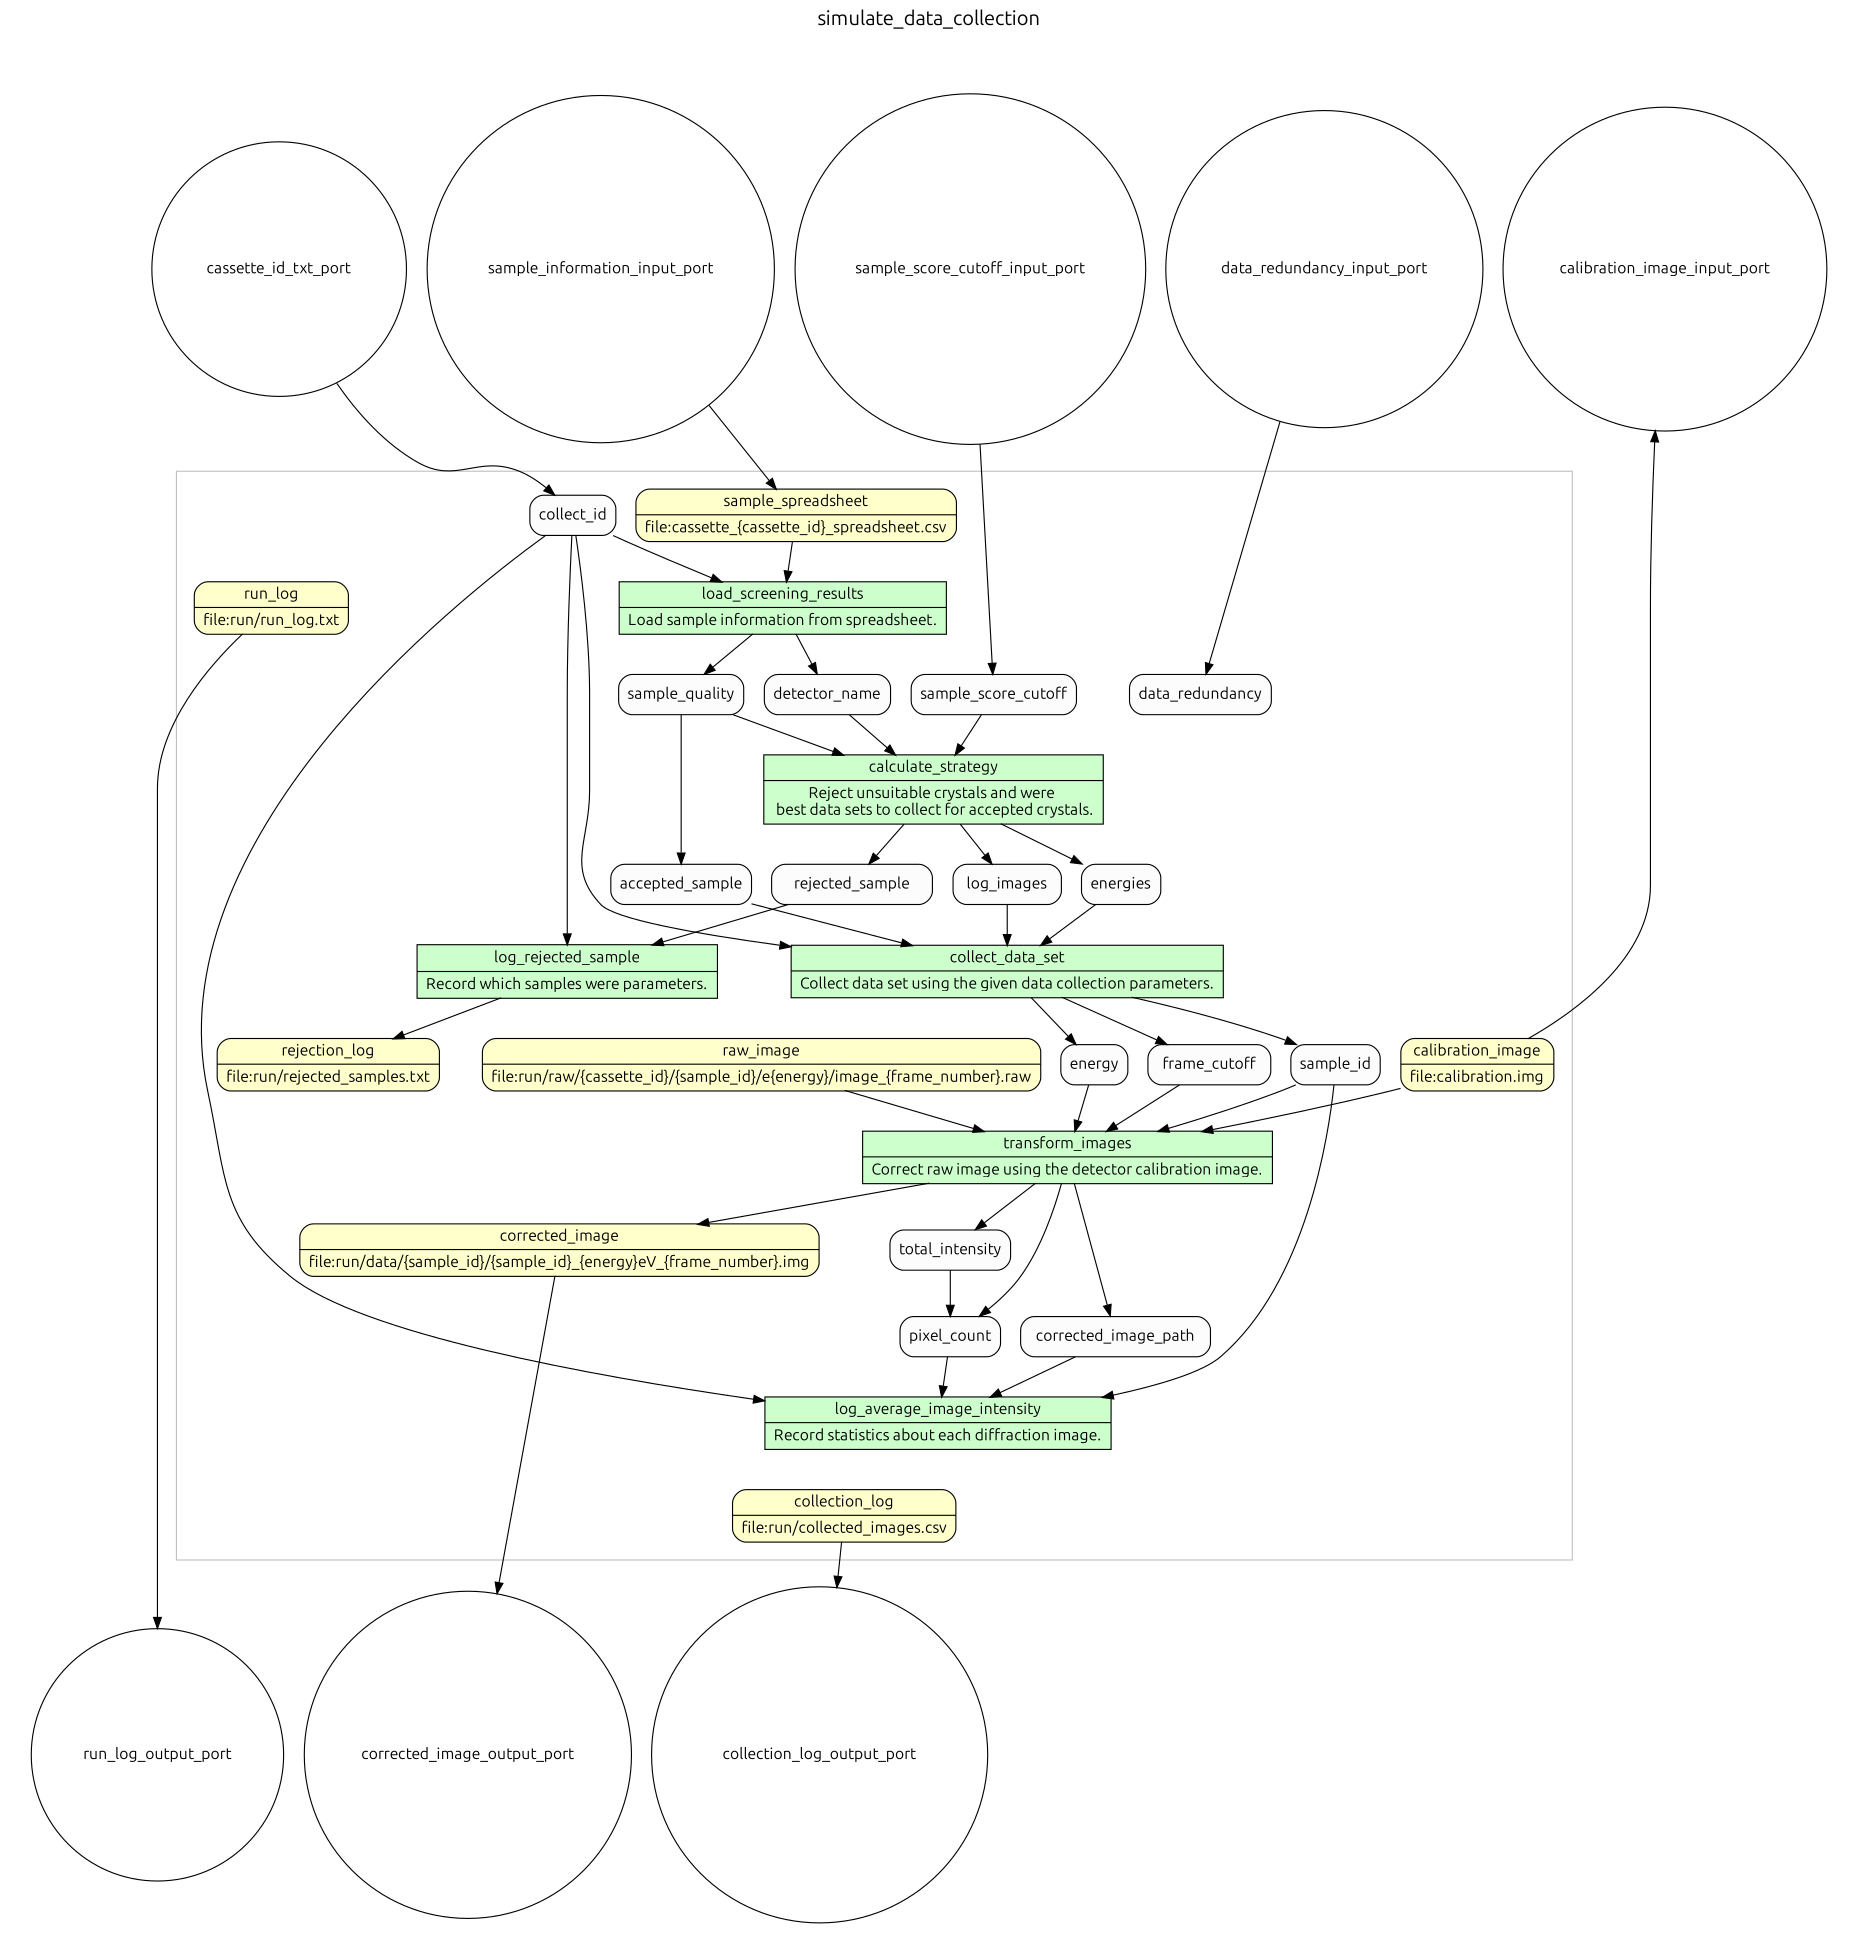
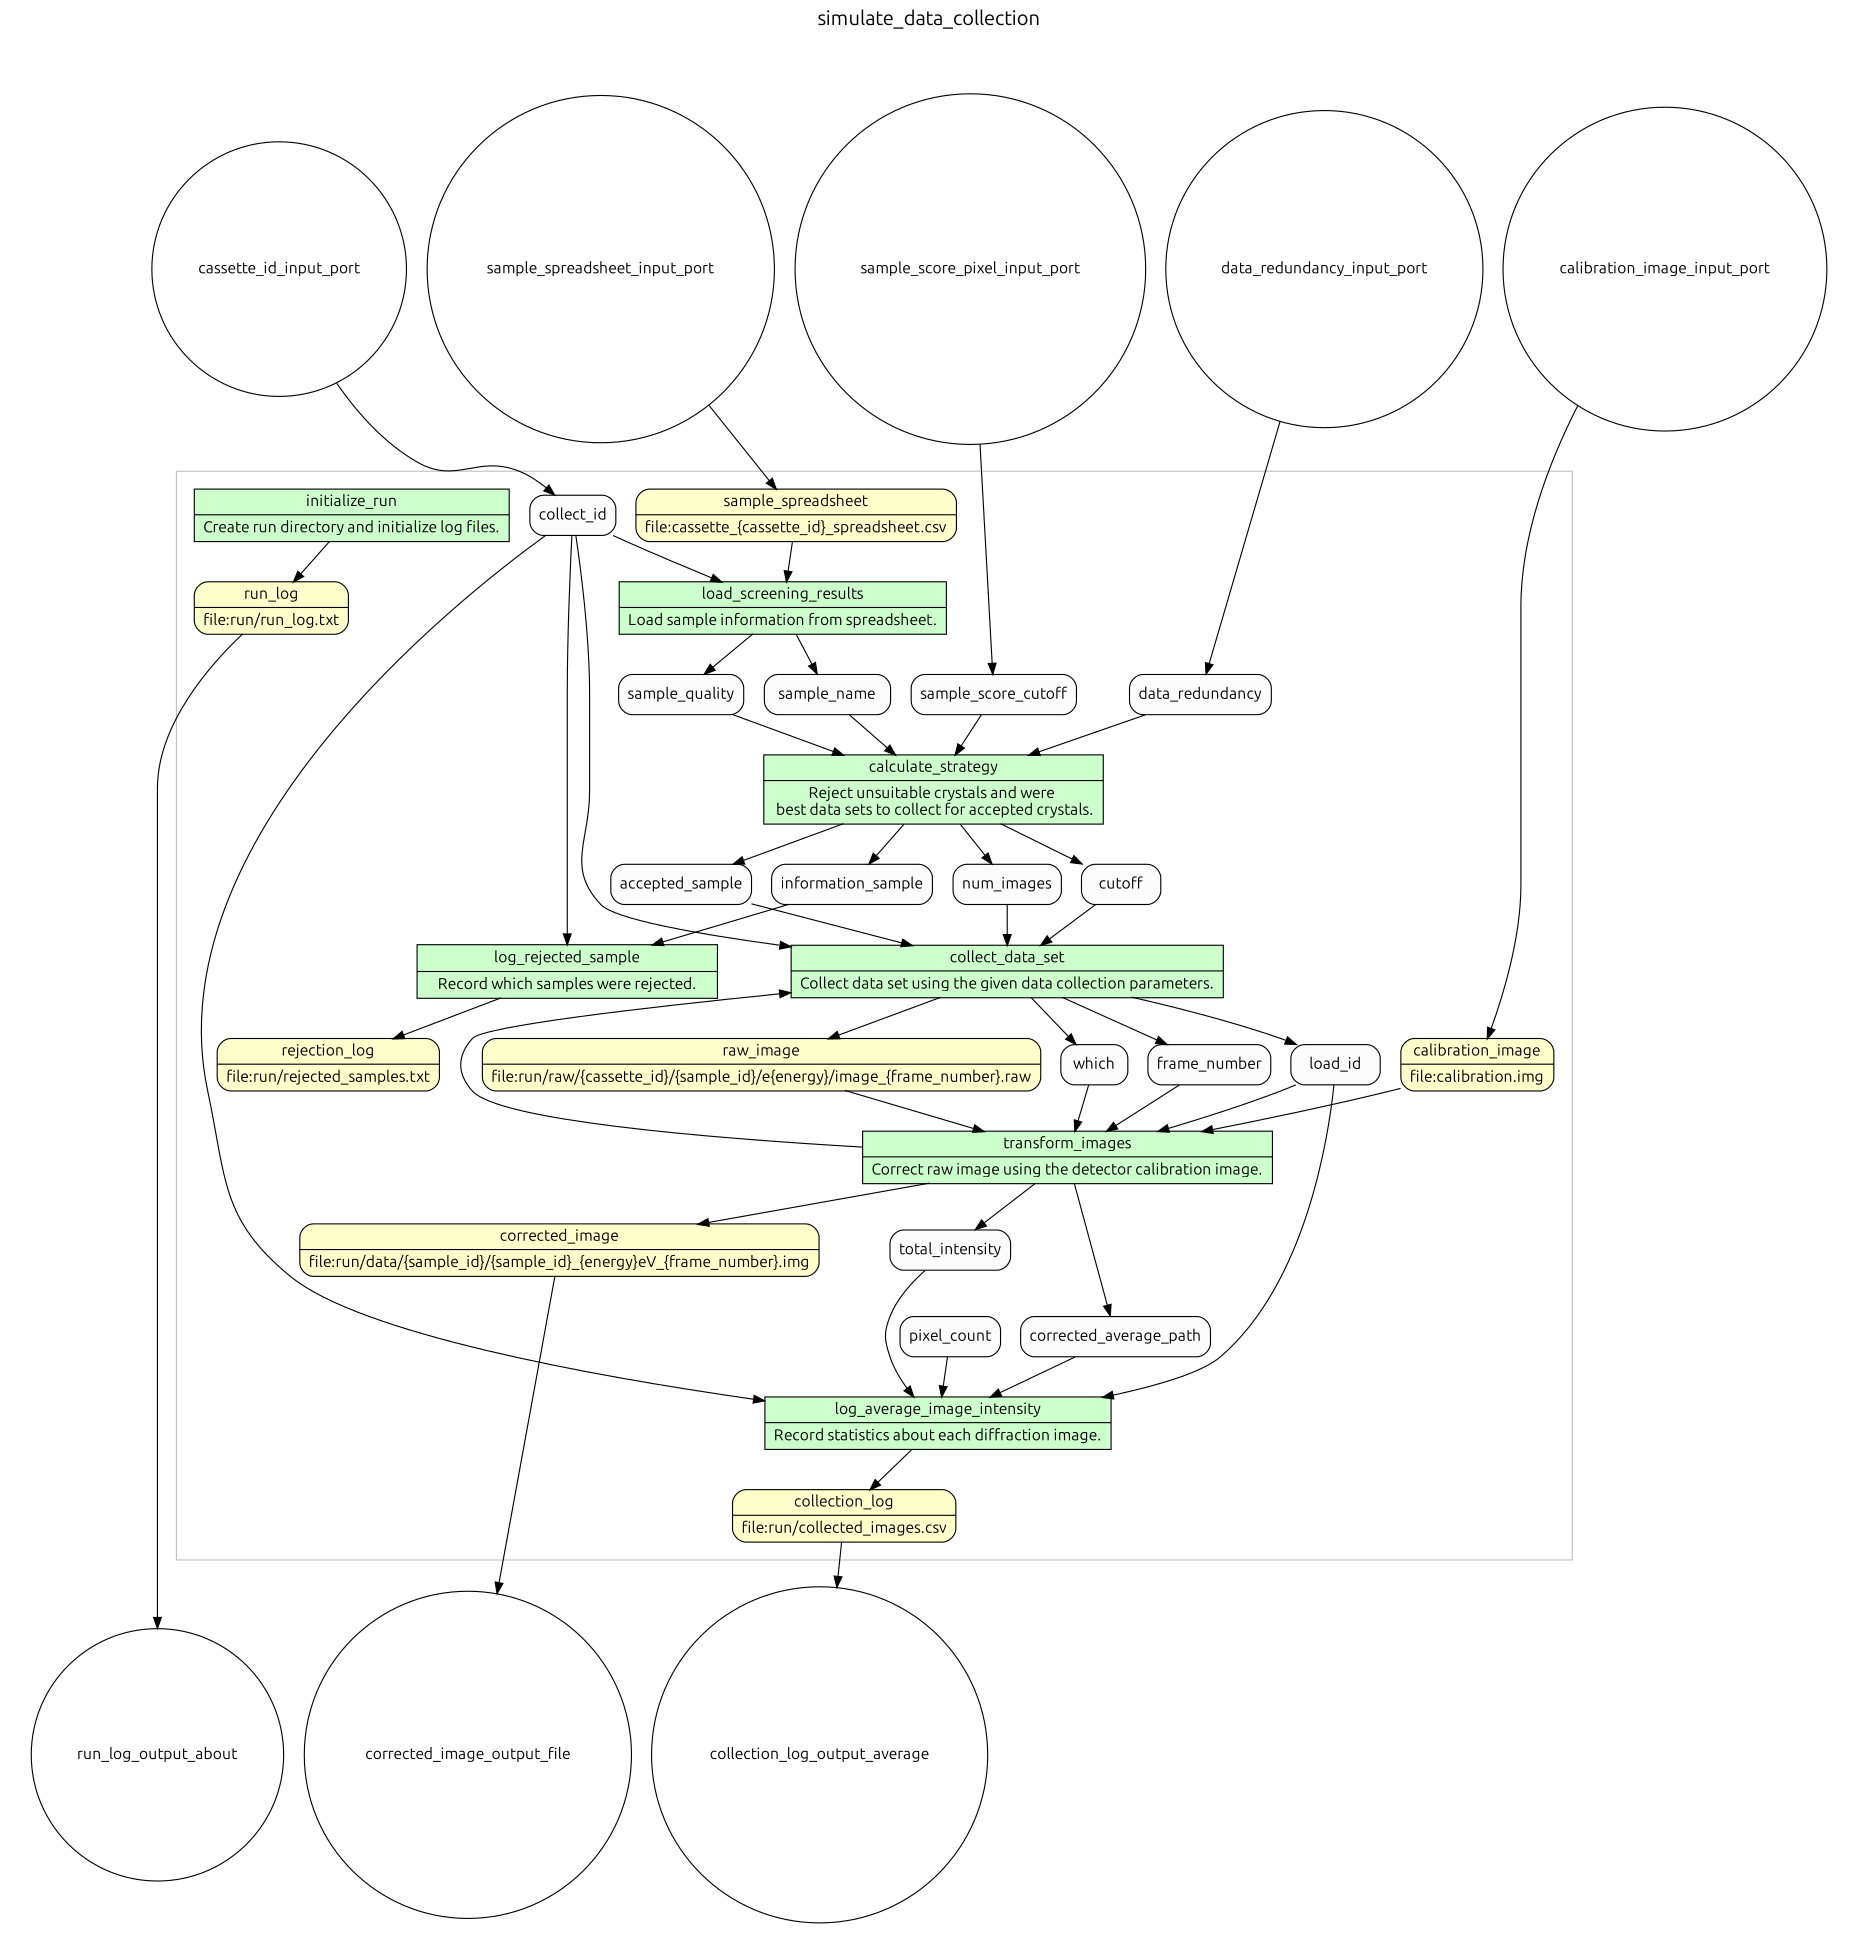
node "cassette_id_txt_port": label "cassette_id_txt_port" -> "cassette_id_input_port"
node "sample_information_input_port": label "sample_information_input_port" -> "sample_spreadsheet_input_port"
node "sample_score_cutoff_input_port": label "sample_score_cutoff_input_port" -> "sample_score_pixel_input_port"
node "initialize_run": added
node "detector_name": label "detector_name" -> "sample_name"
edge "data_redundancy" -> "calculate_strategy": added
edge "calibration_image" -> "calibration_image_input_port": reversed
edge "sample_quality" -> "accepted_sample": now "calculate_strategy" -> "accepted_sample"
node "rejected_sample": label "rejected_sample" -> "information_sample"
node "log_images": label "log_images" -> "num_images"
node "energies": label "energies" -> "cutoff"
node "log_rejected_sample": text "Record which samples were parameters." -> "Record which samples were rejected."
edge "collect_data_set" -> "raw_image": added
node "energy": label "energy" -> "which"
node "frame_cutoff": label "frame_cutoff" -> "frame_number"
node "sample_id": label "sample_id" -> "load_id"
edge "transform_images" -> "pixel_count": now "transform_images" -> "collect_data_set"
edge "total_intensity" -> "pixel_count": now "total_intensity" -> "log_average_image_intensity"
node "corrected_image_path": label "corrected_image_path" -> "corrected_average_path"
edge "log_average_image_intensity" -> "collection_log": added
node "run_log_output_port": label "run_log_output_port" -> "run_log_output_about"
node "corrected_image_output_port": label "corrected_image_output_port" -> "corrected_image_output_file"
node "collection_log_output_port": label "collection_log_output_port" -> "collection_log_output_average"
